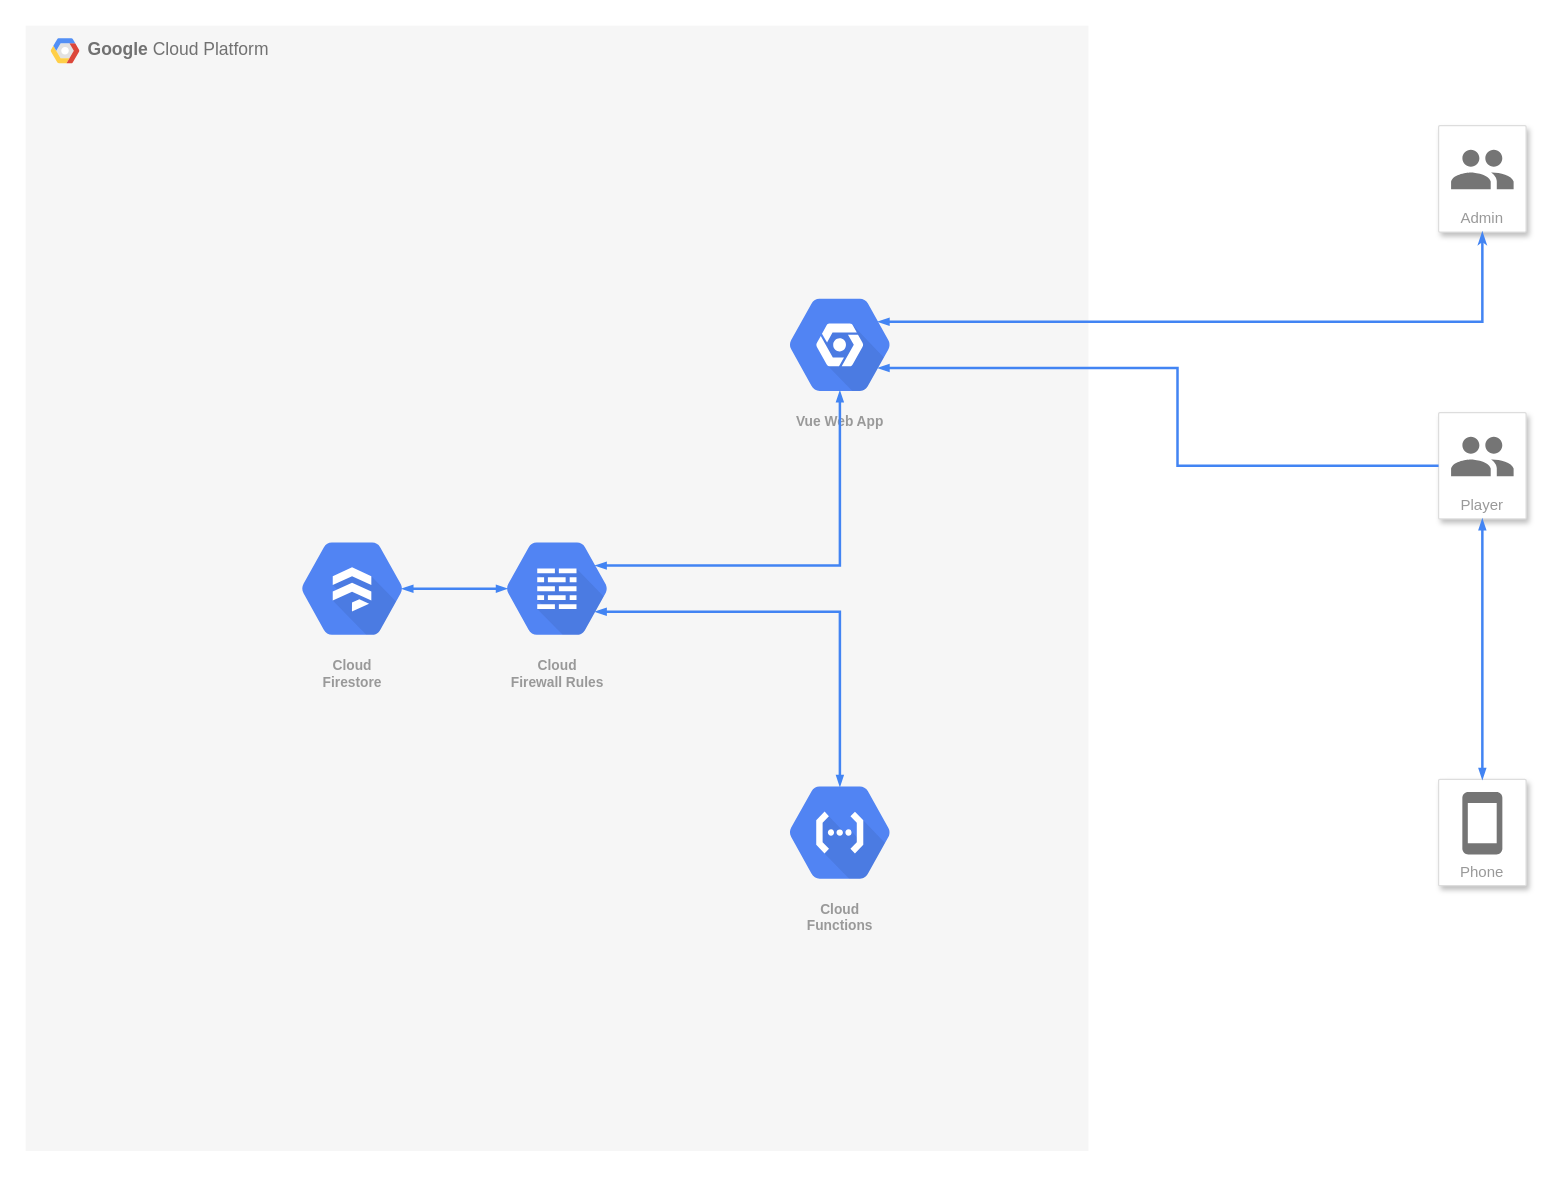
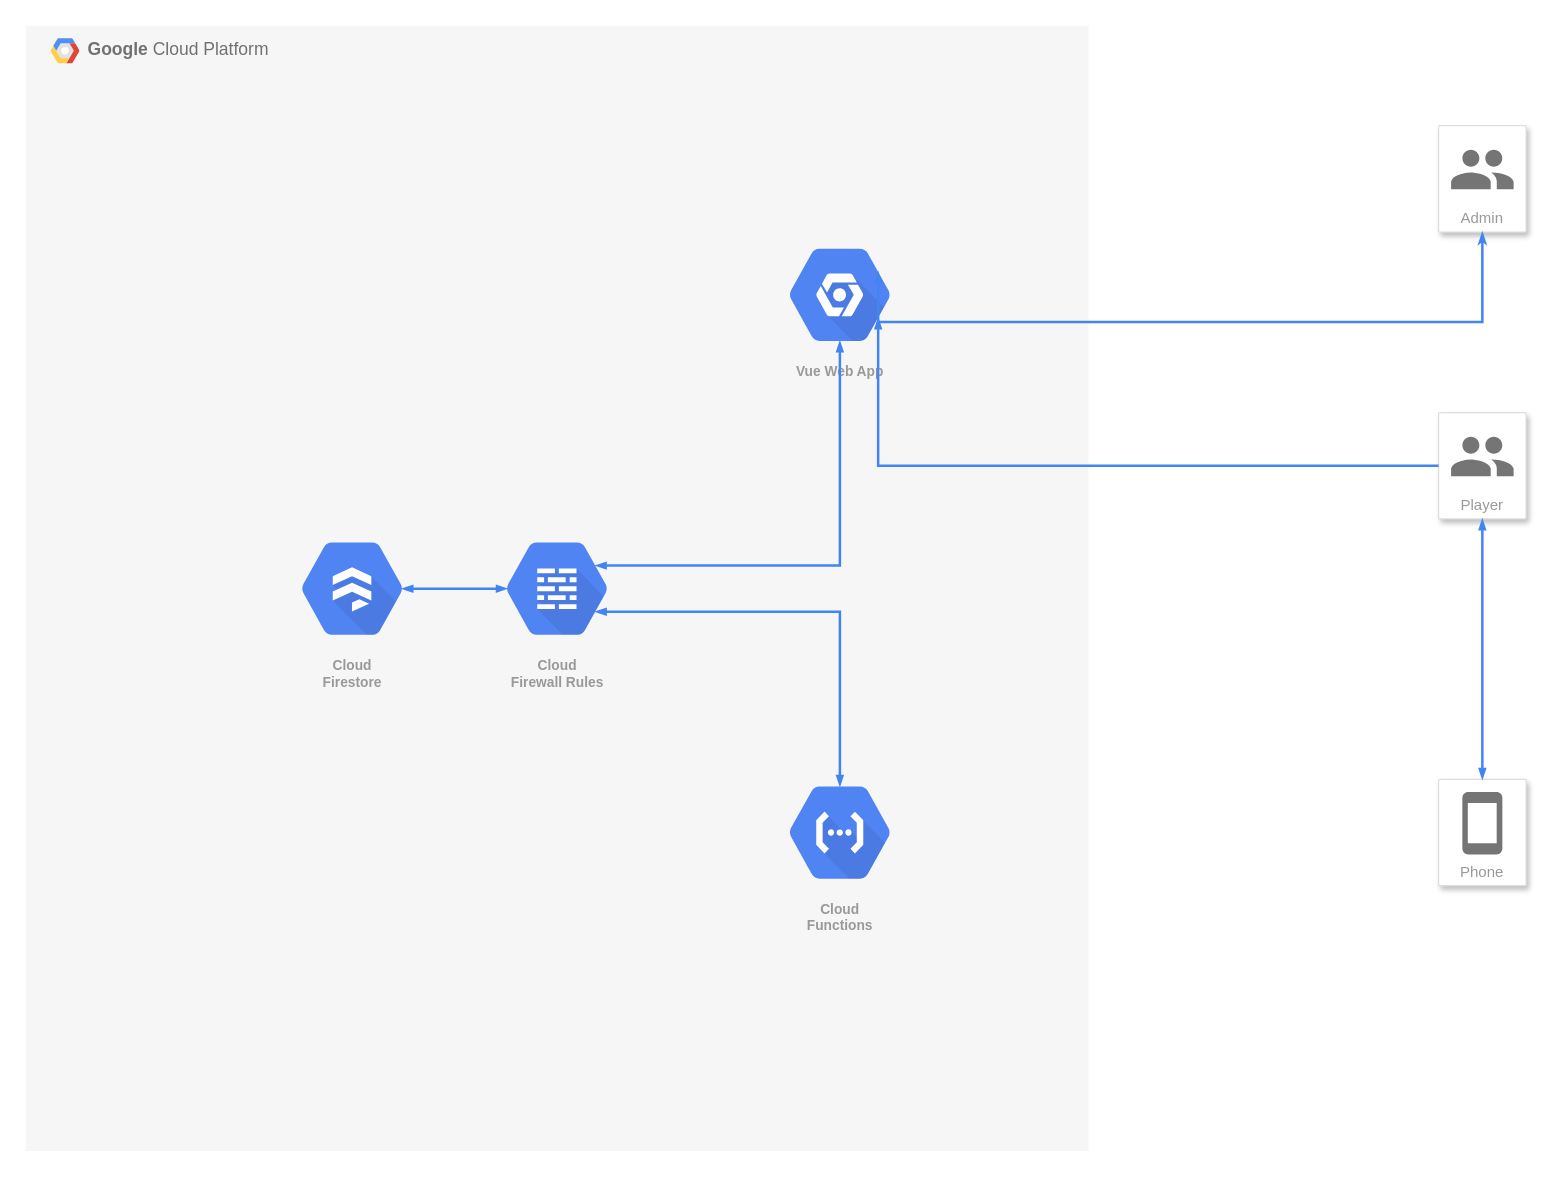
node "Vue Web App": moved (840, 345) -> (840, 295)
